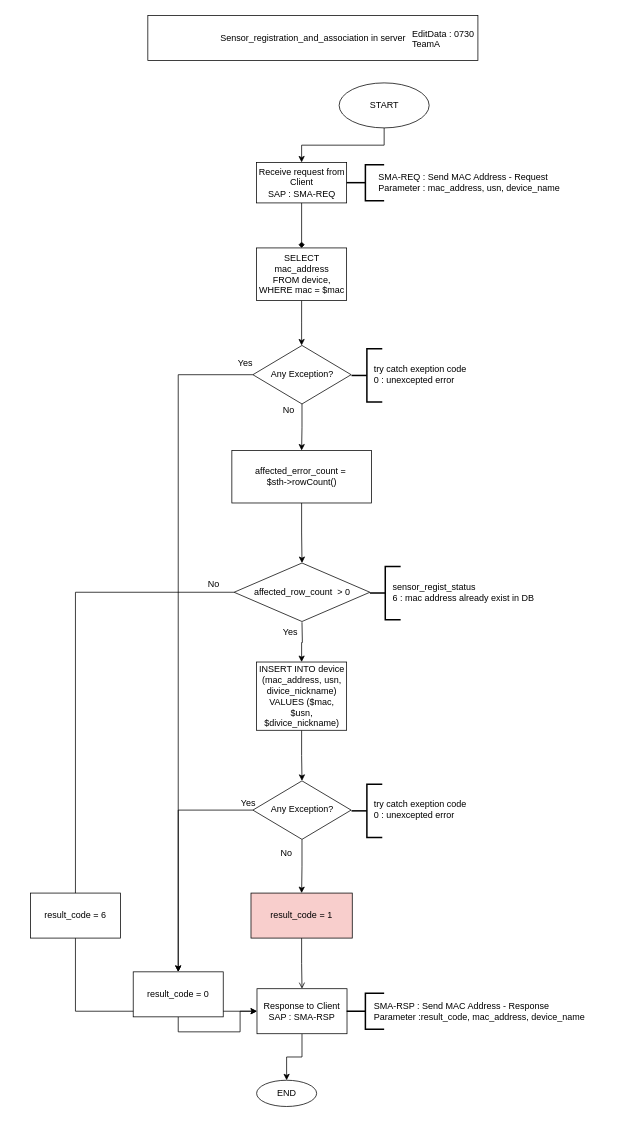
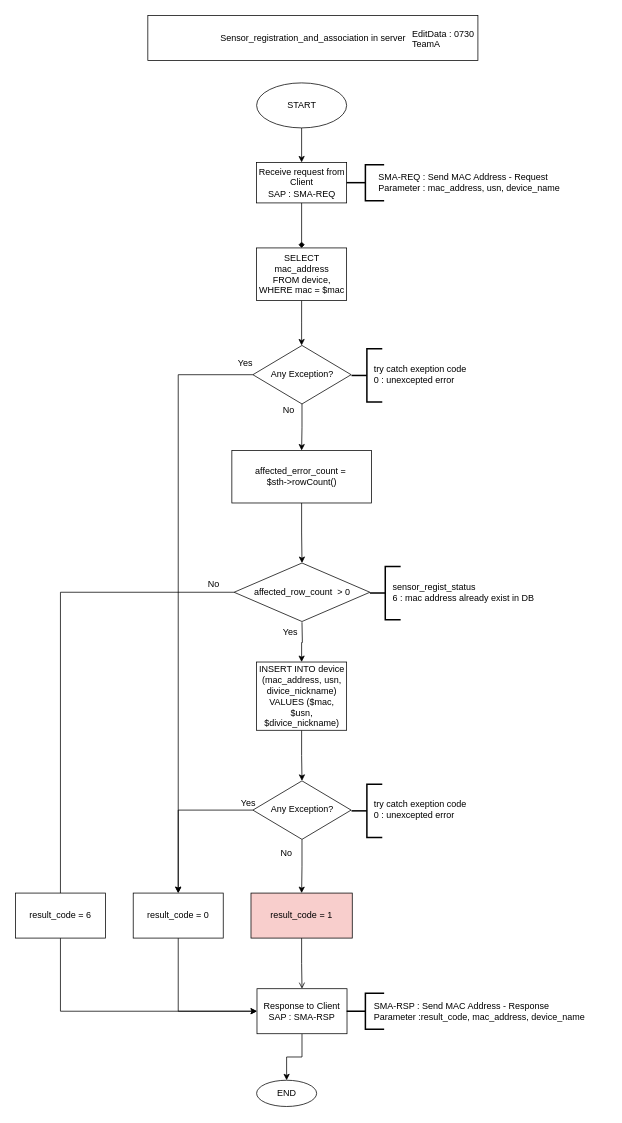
node "START": moved (384, 105) -> (302, 105)
node "result_code = 6": moved (75, 915) -> (60, 915)
node "result_code = 0": moved (178, 994) -> (178, 915)
